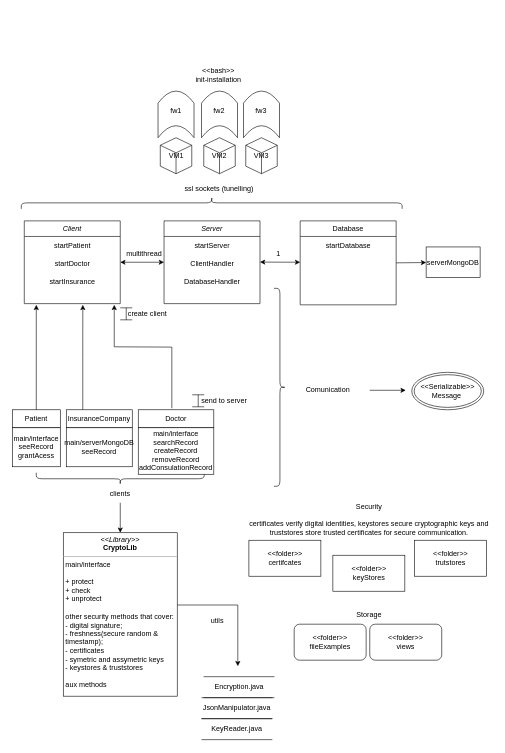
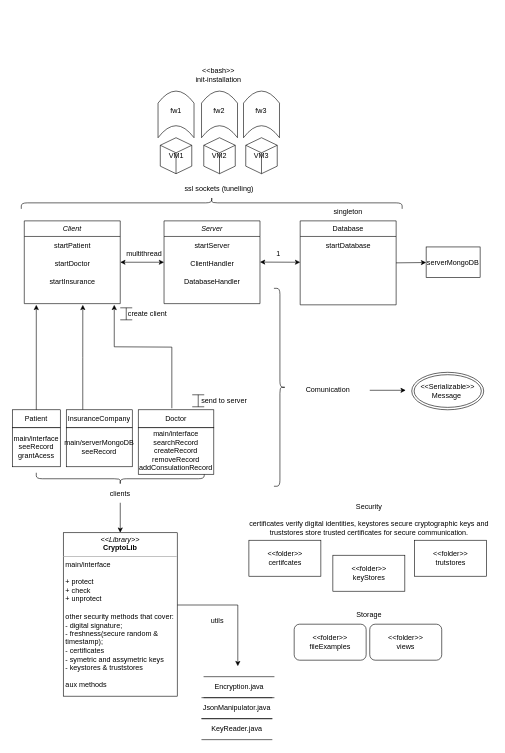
node "singleton": added
